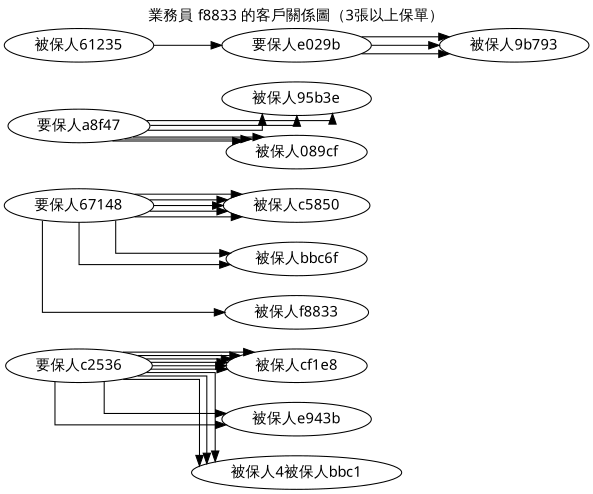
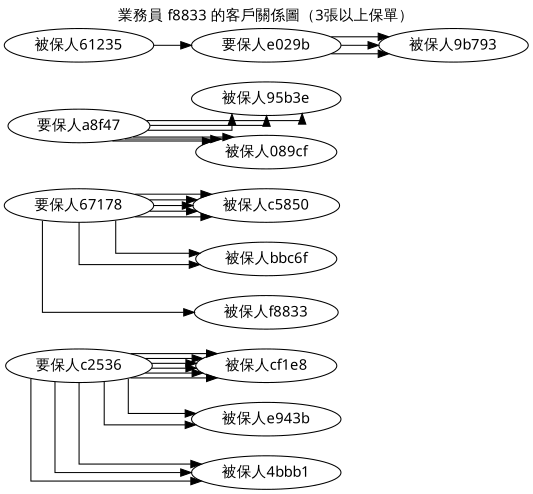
node "要保人67148": label "要保人67148" -> "要保人67178"
node "被保人4被保人bbc1": label "被保人4被保人bbc1" -> "被保人4bbb1"
